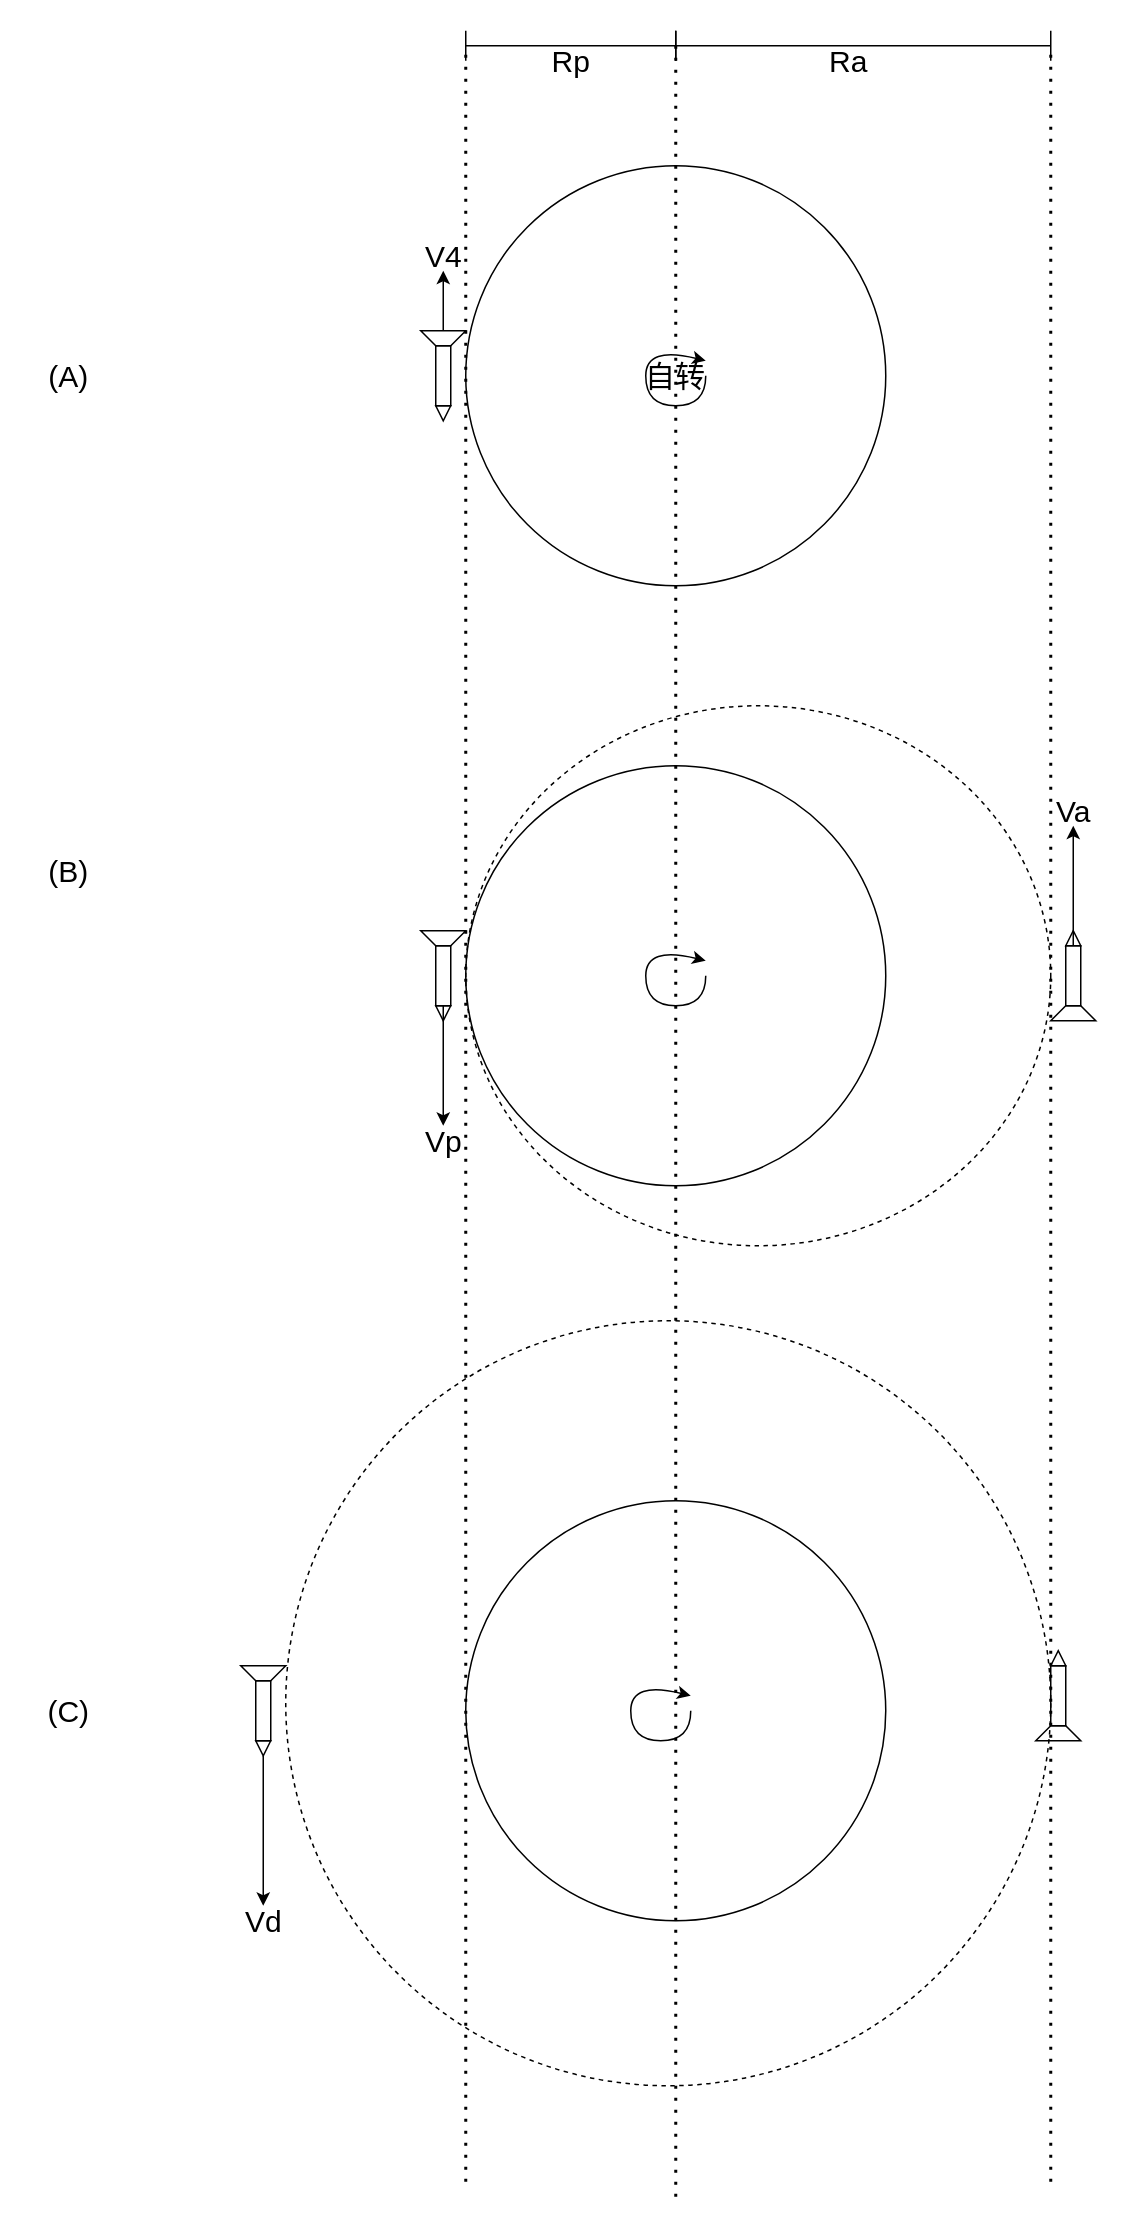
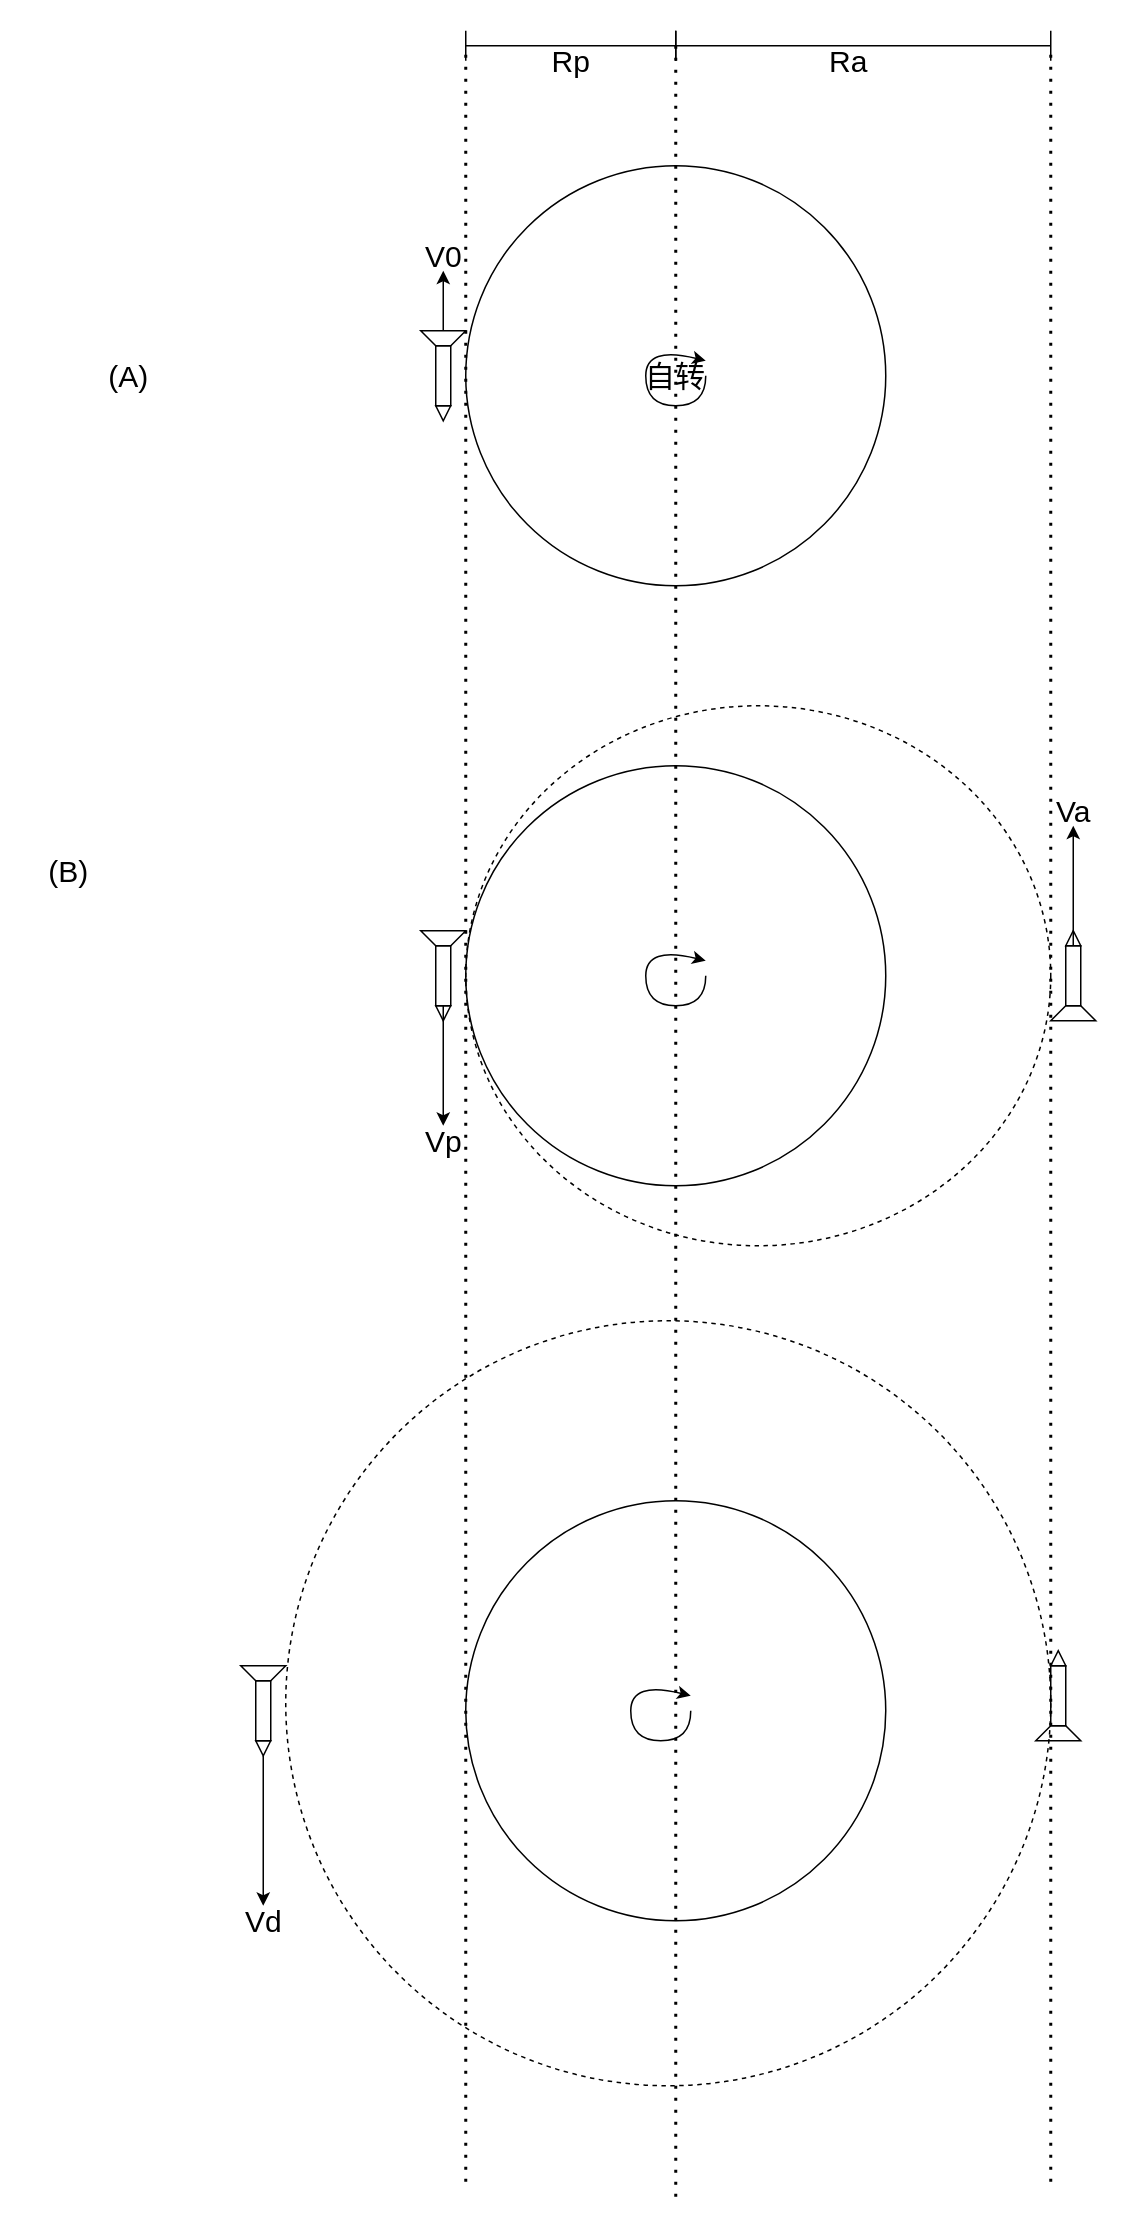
node "V4": label "V4" -> "V0"
node "(A)": moved (68, 376) -> (128, 376)
node "(C)": removed
